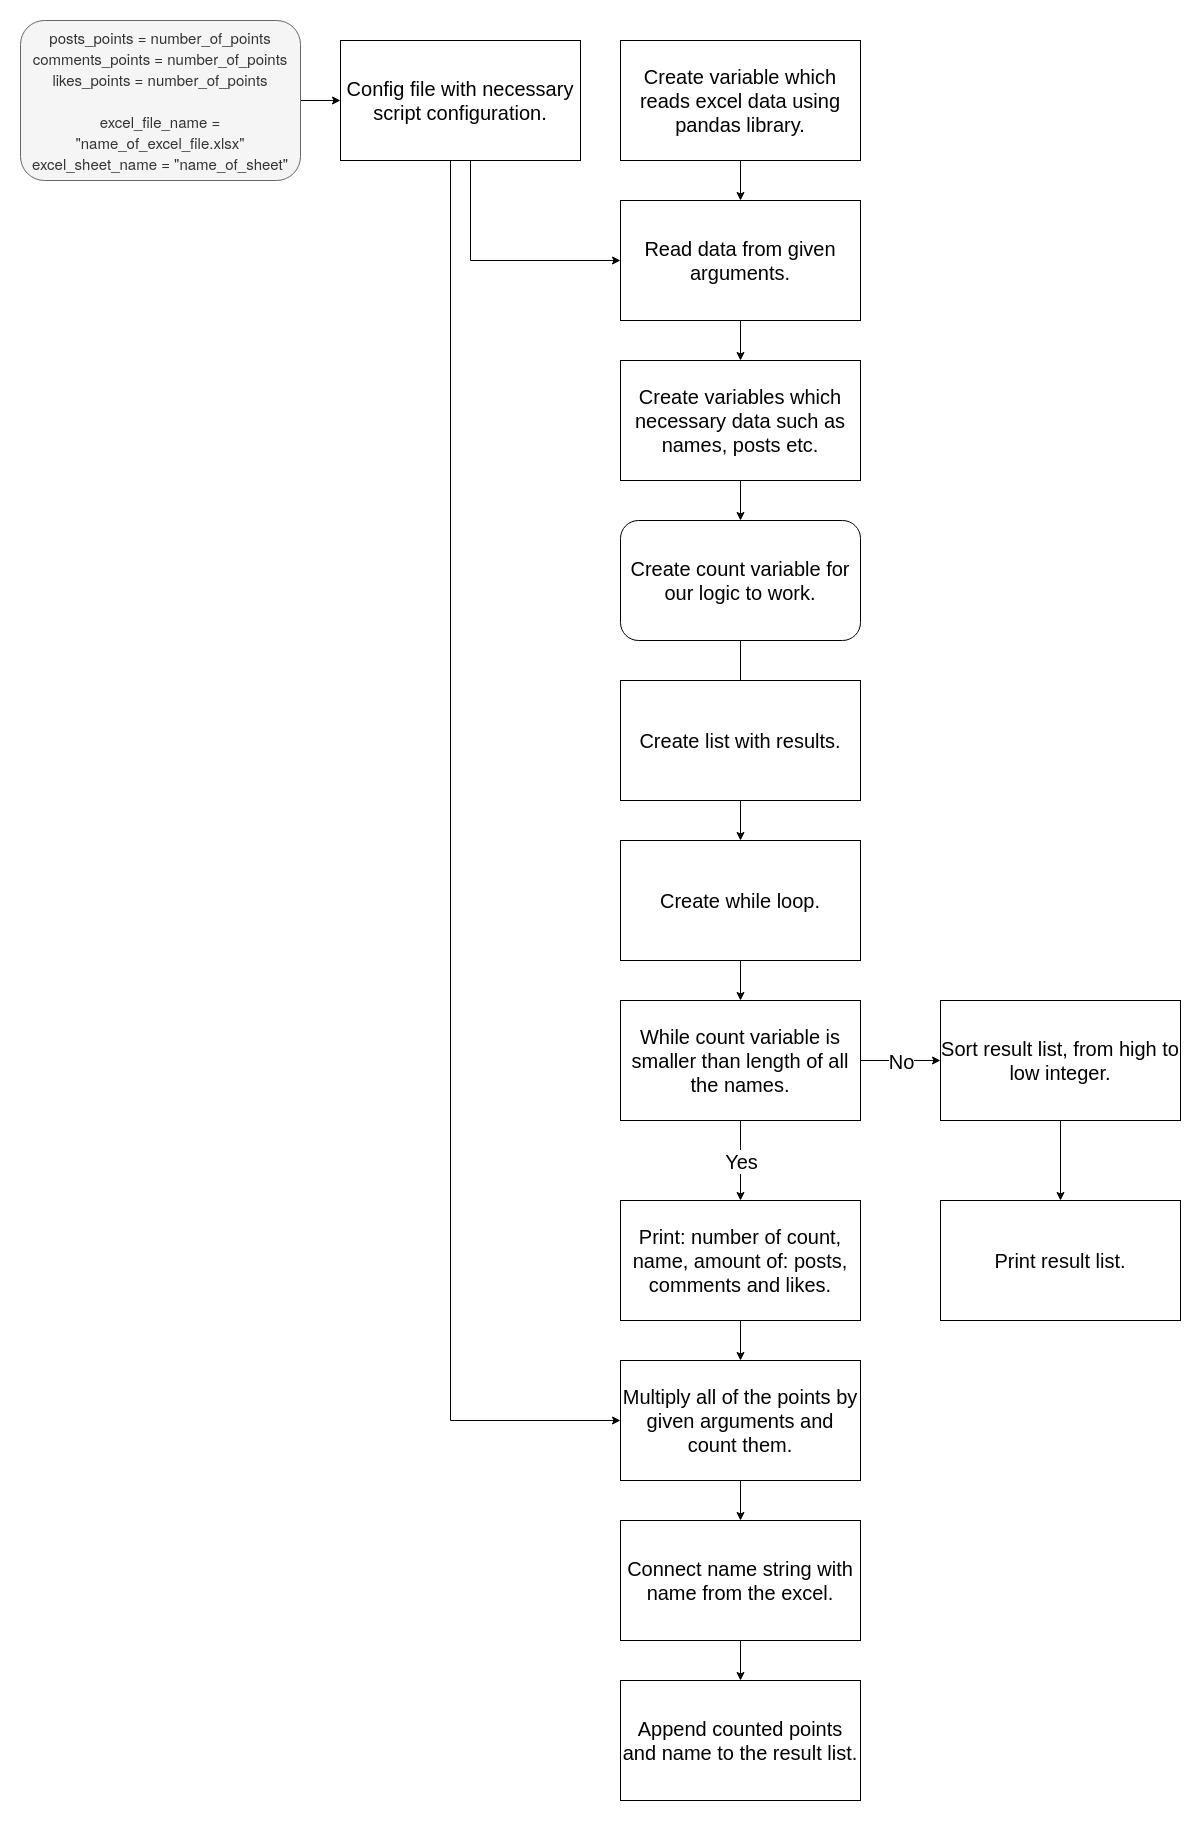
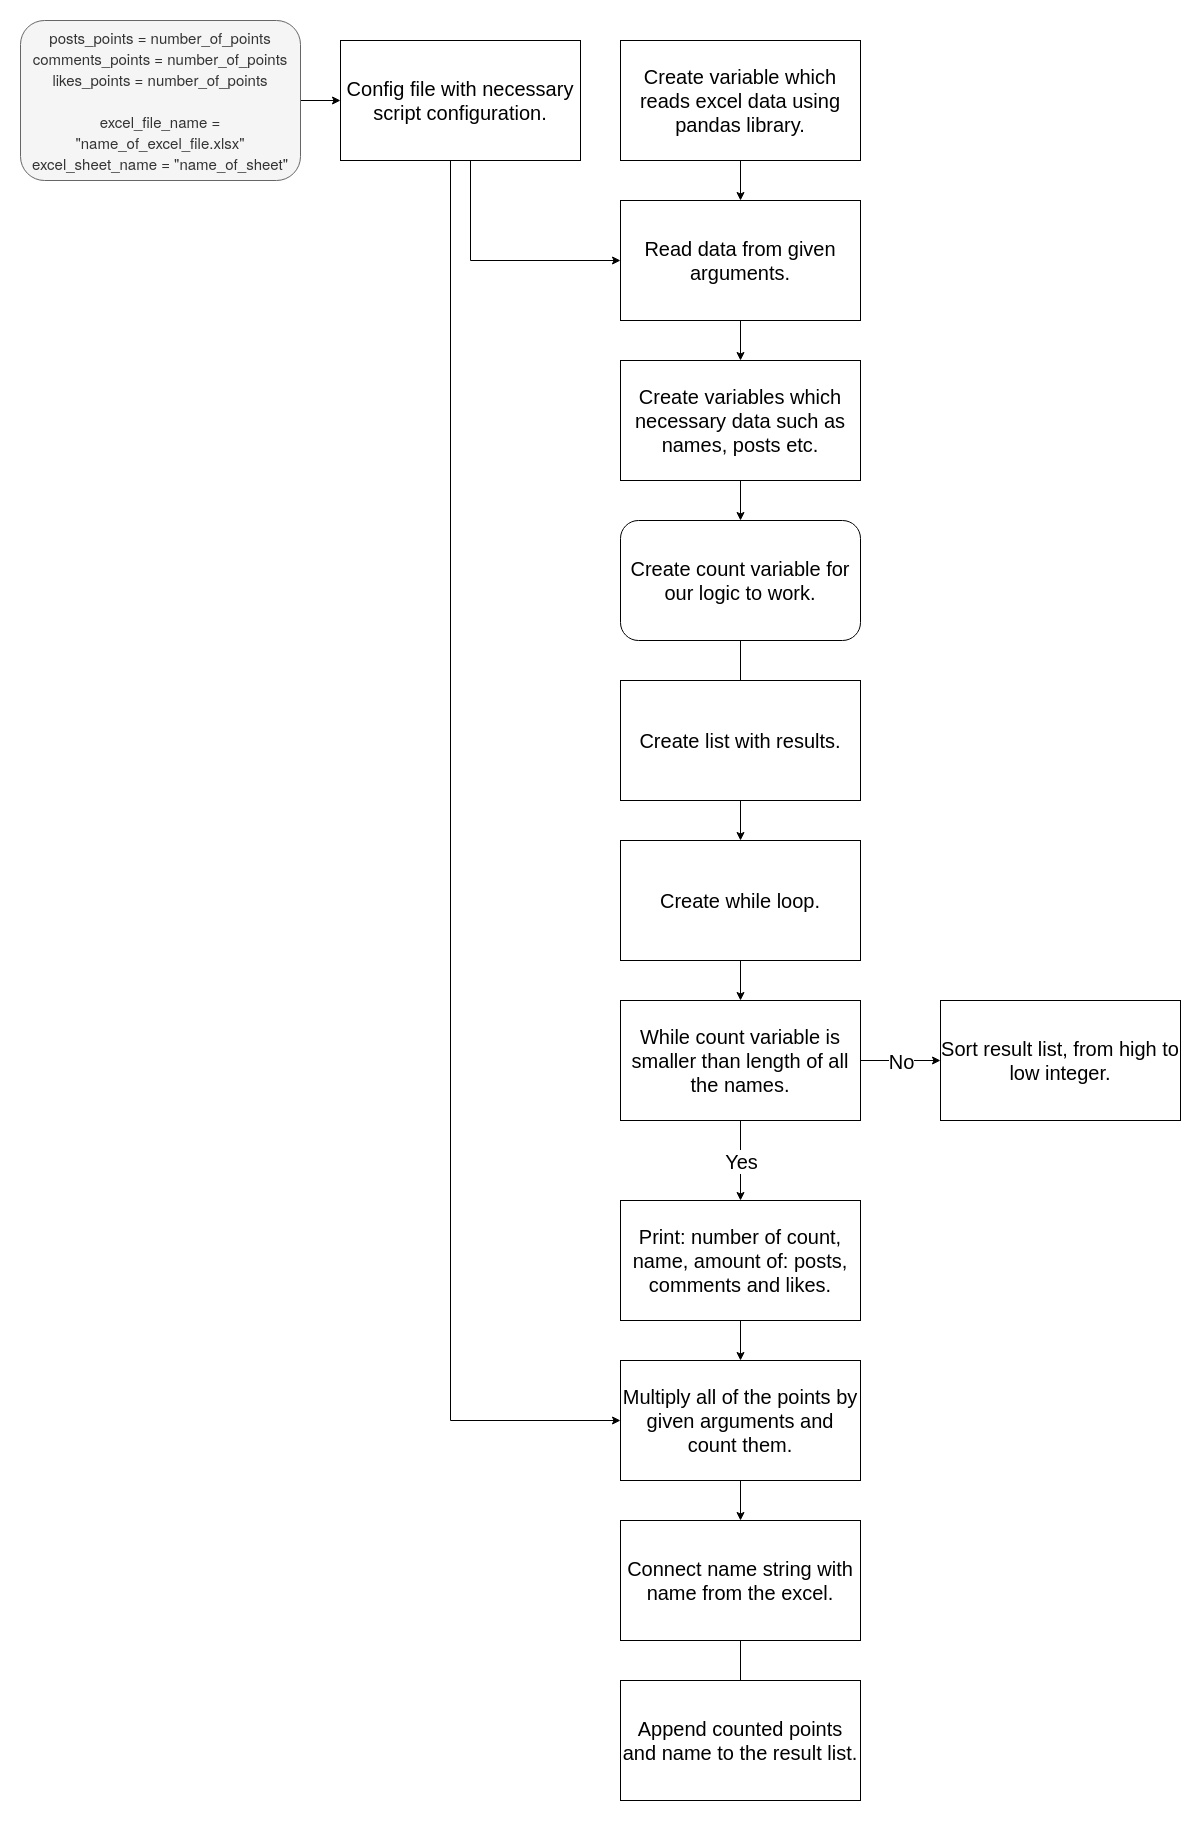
edge "Sort result list, from high to low integer." -> "Print result list.": removed
node "Print result list.": removed
edge "Connect name string with name from the excel." -> "Append counted points and name to the result list.": arrowhead classic -> none
